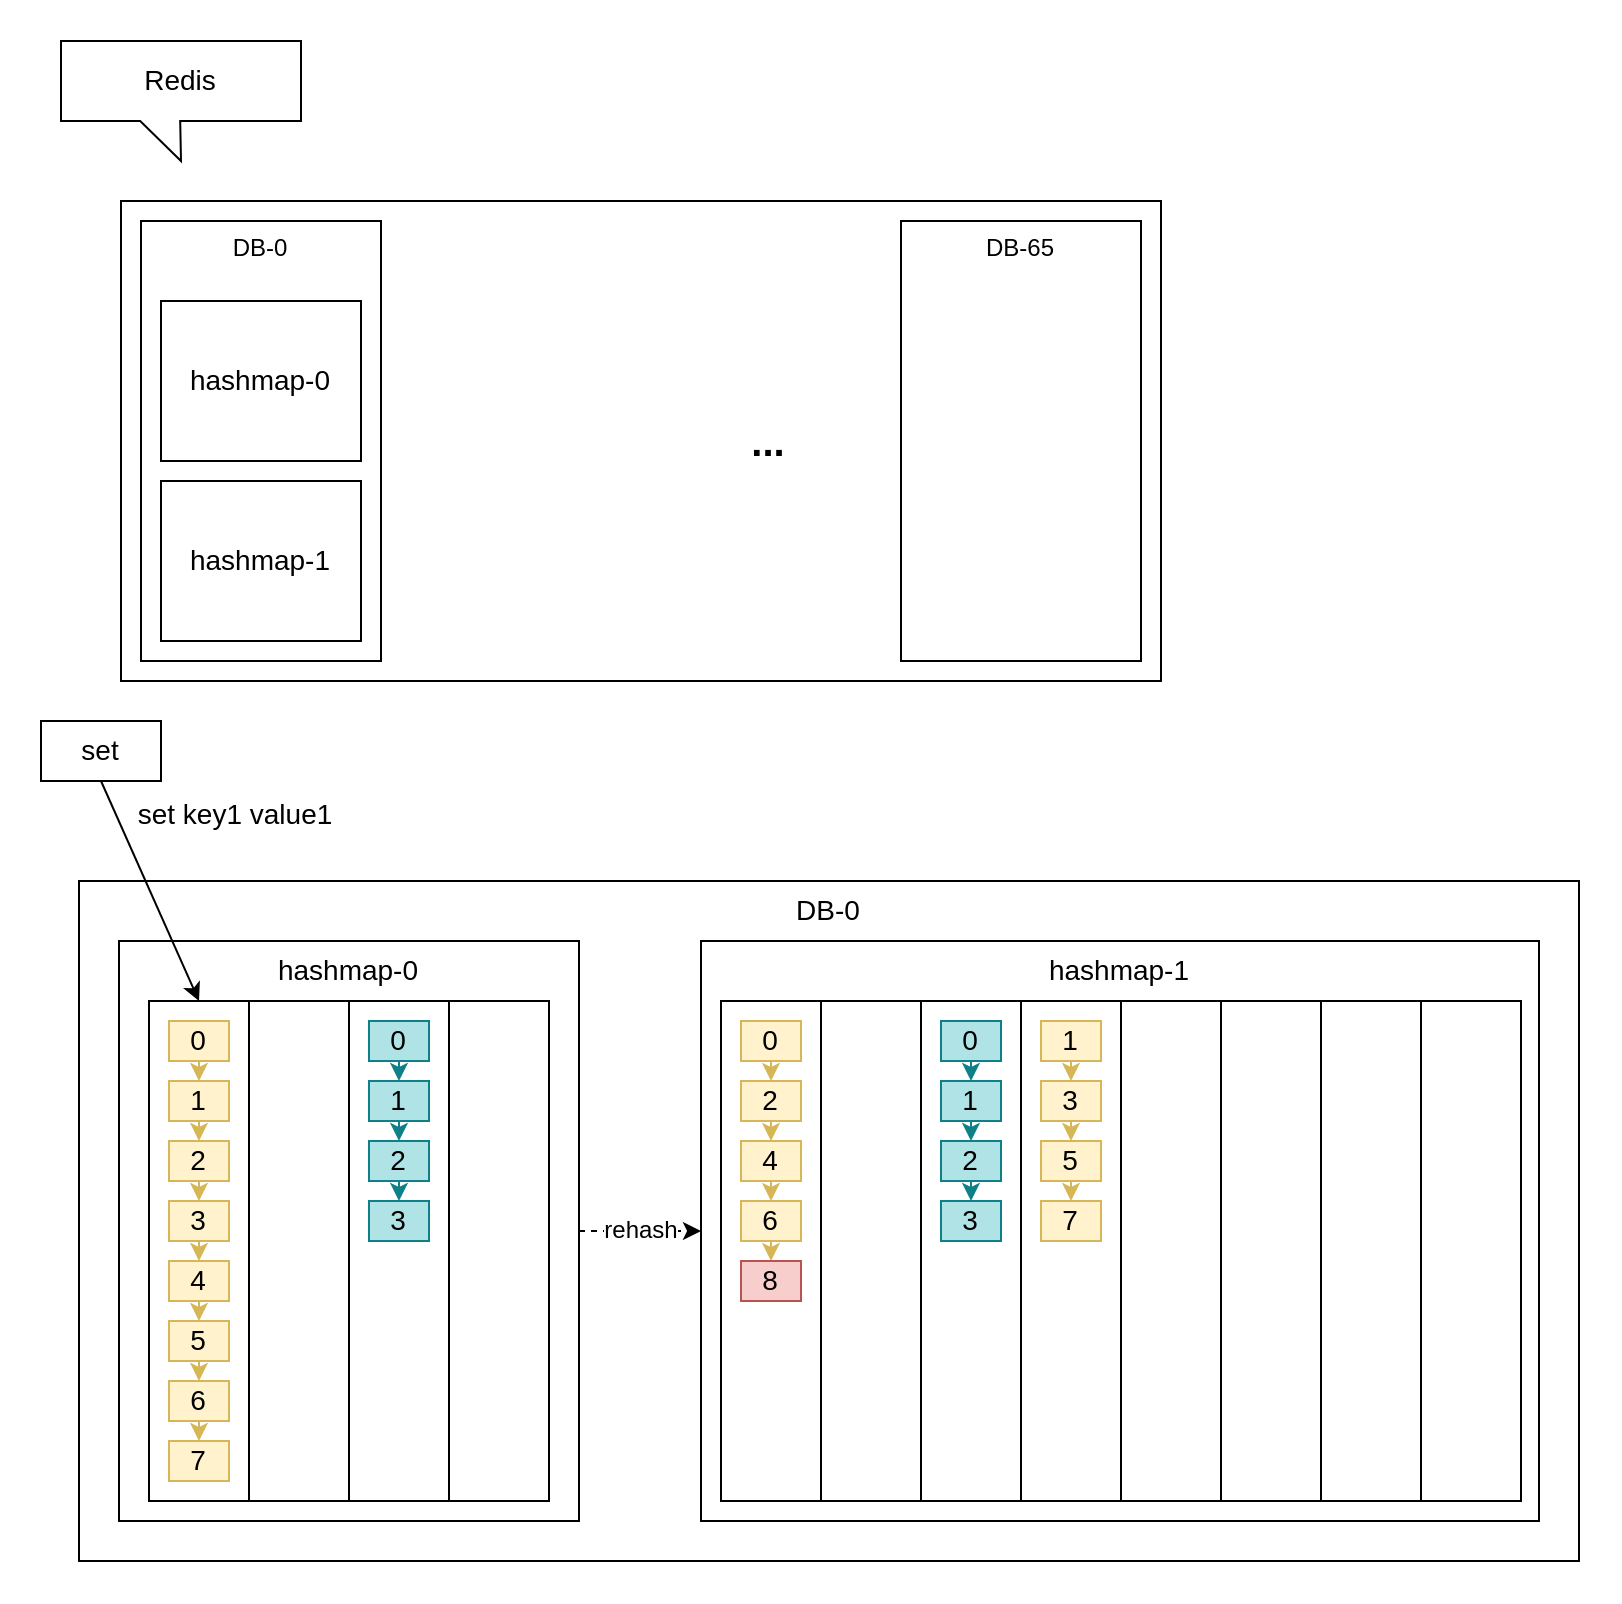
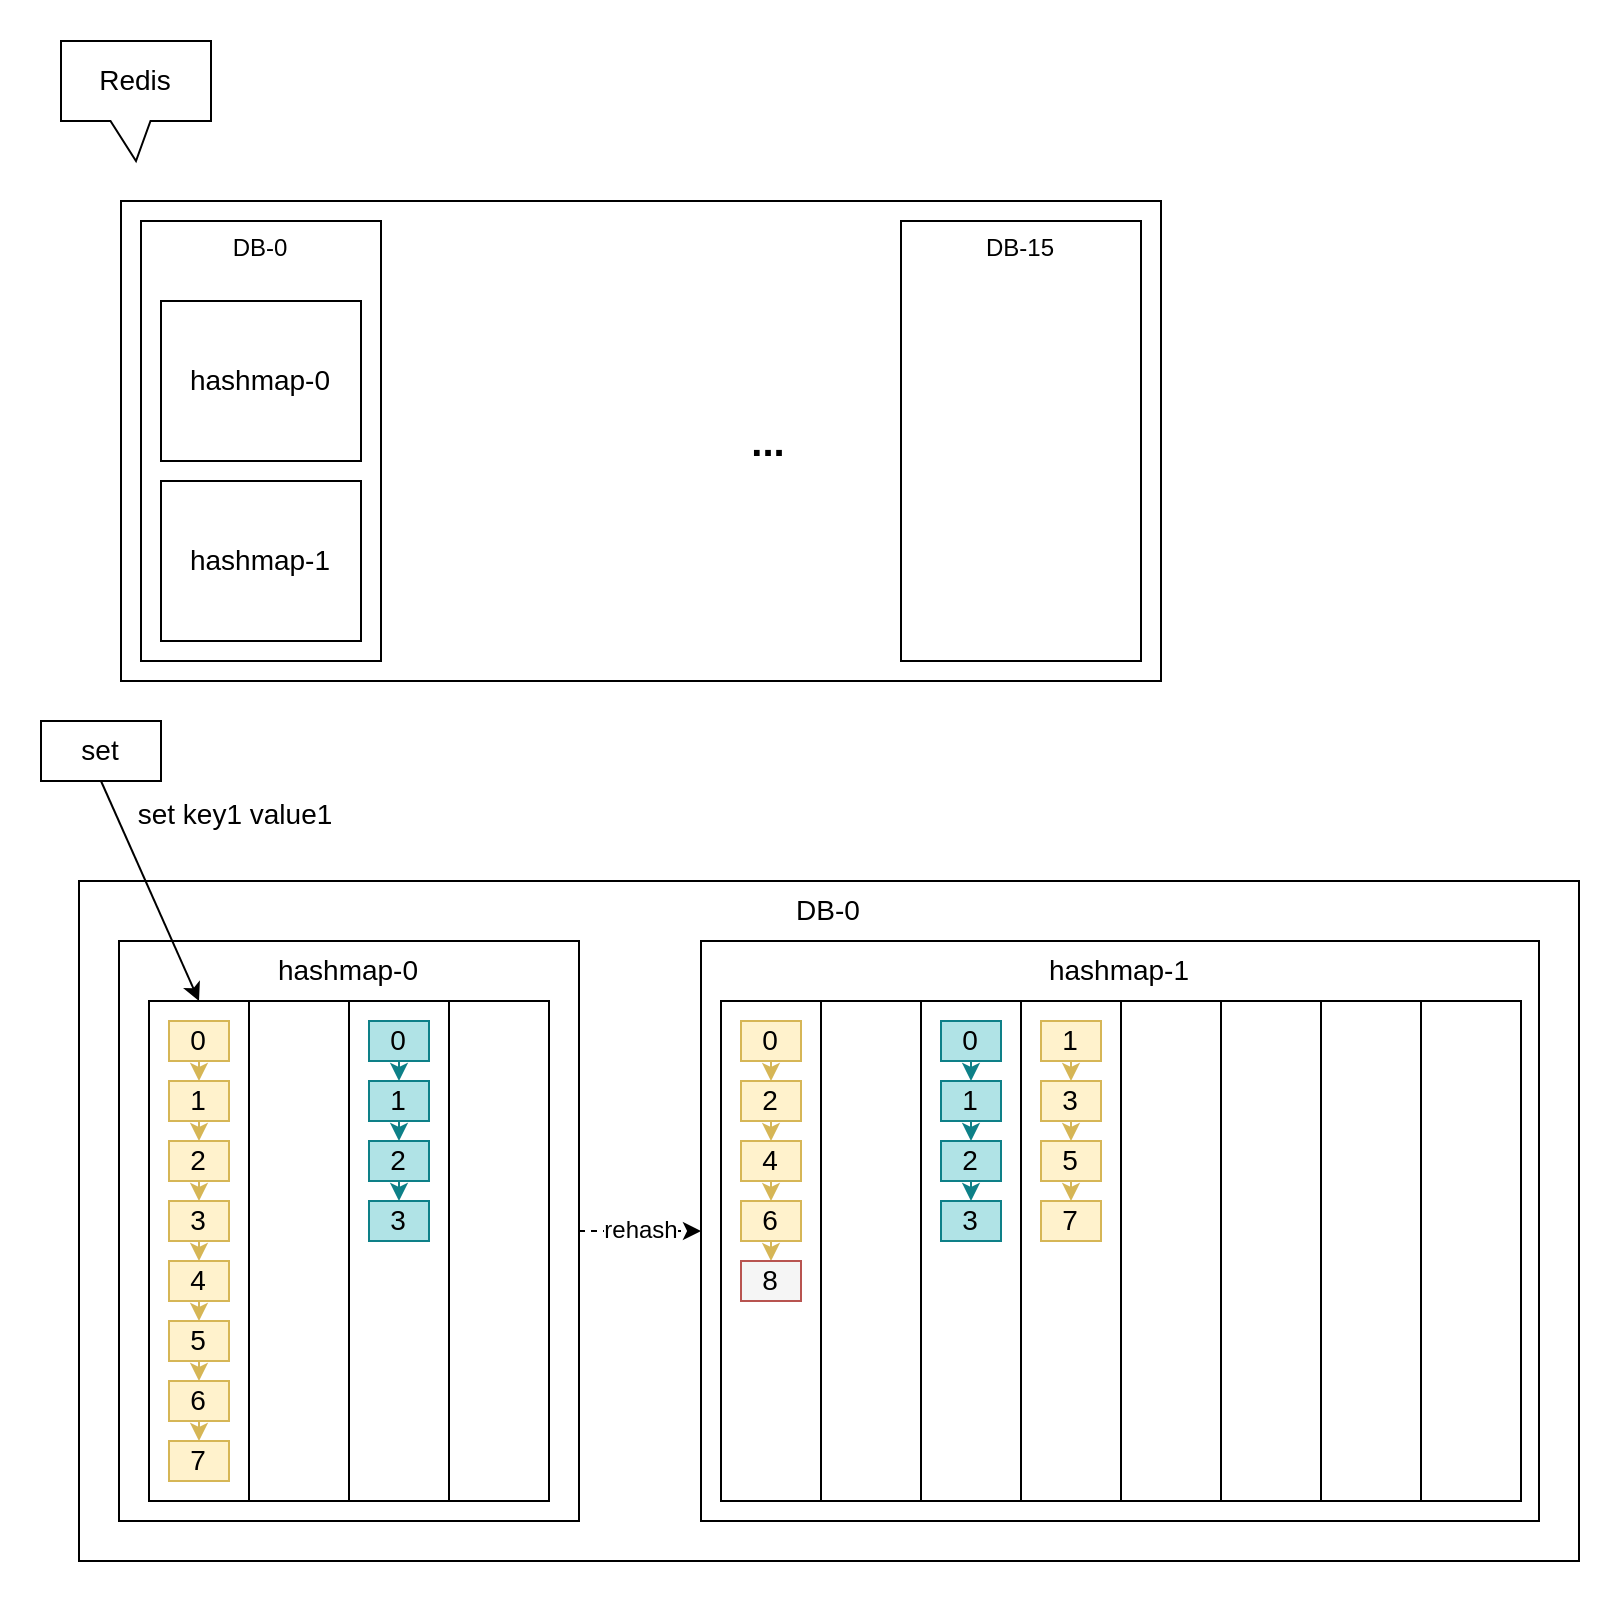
node "Redis": size 240x120 -> 150x120
node "DB-65": label "DB-65" -> "DB-15"
node "8": fillcolor #f8cecc -> #f5f5f5
